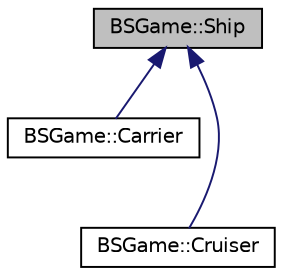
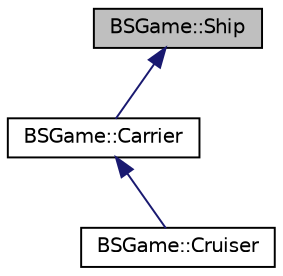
edge "BSGame::Cruiser" -> "BSGame::Ship": now "BSGame::Cruiser" -> "BSGame::Carrier"
